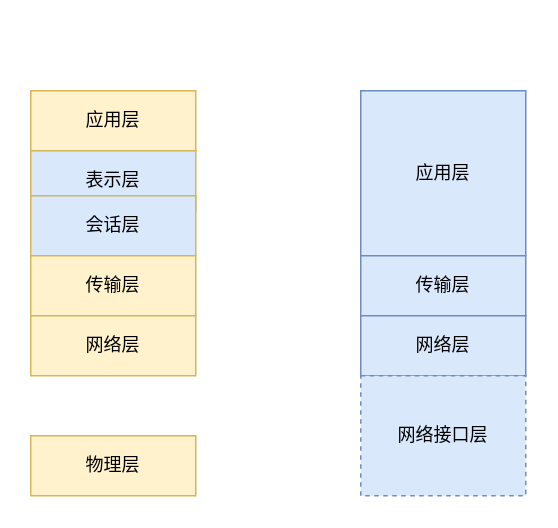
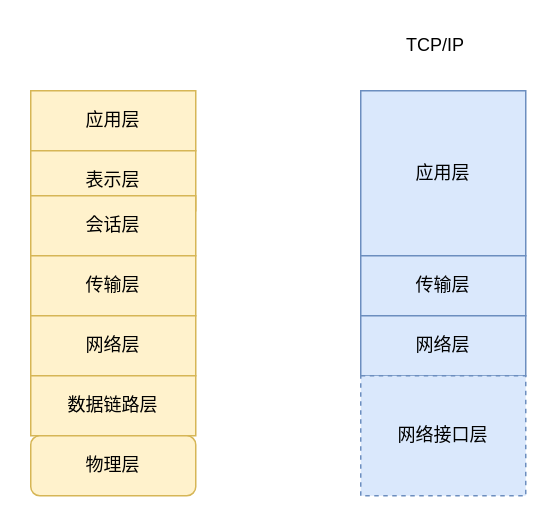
node "TCP/IP": added
node "表示层": fillcolor #dae8fc -> #fff2cc
node "会话层": fillcolor #dae8fc -> #fff2cc
node "数据链路层": added
node "物理层": shape rectangle -> rounded rectangle
